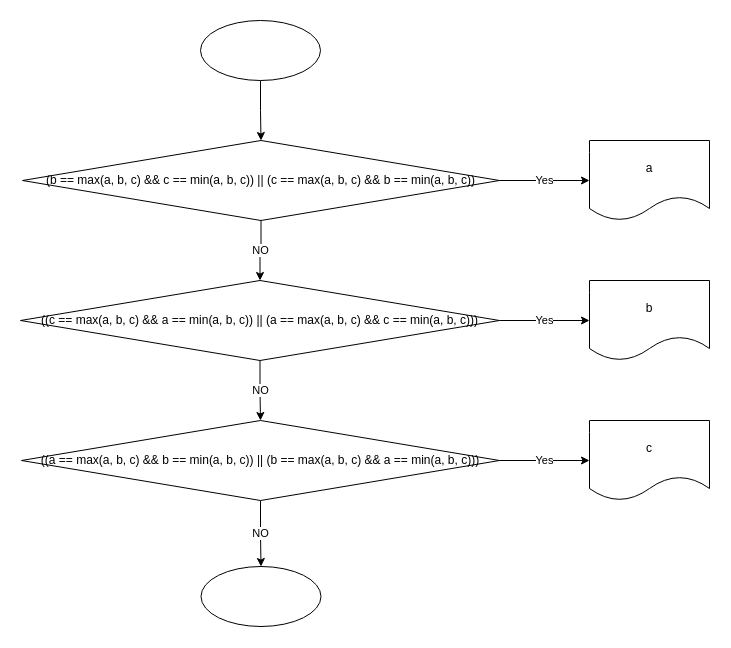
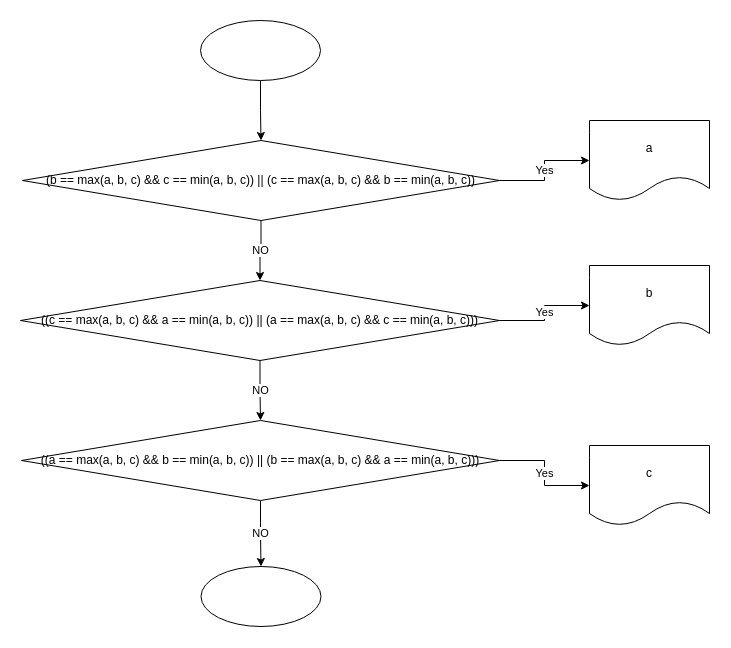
node "a": moved (650, 181) -> (650, 161)
node "b": moved (650, 321) -> (650, 306)
node "c": moved (650, 461) -> (650, 486)
